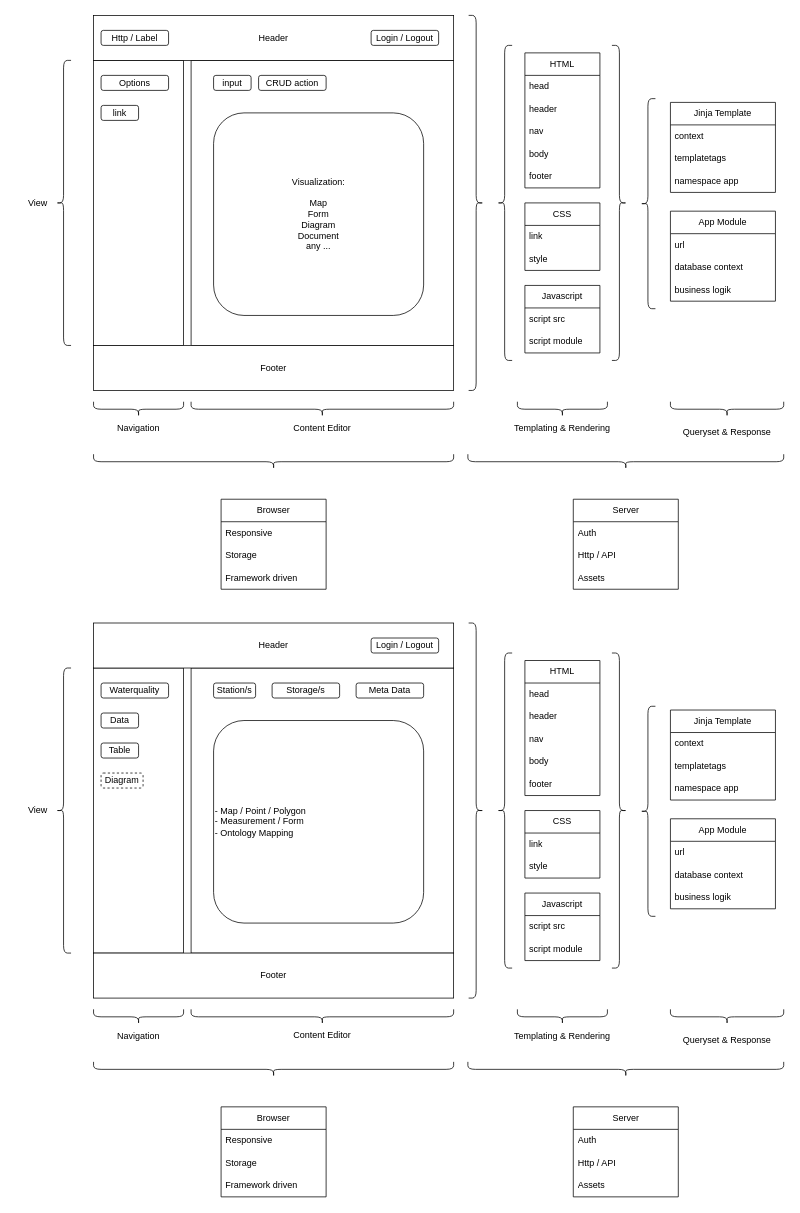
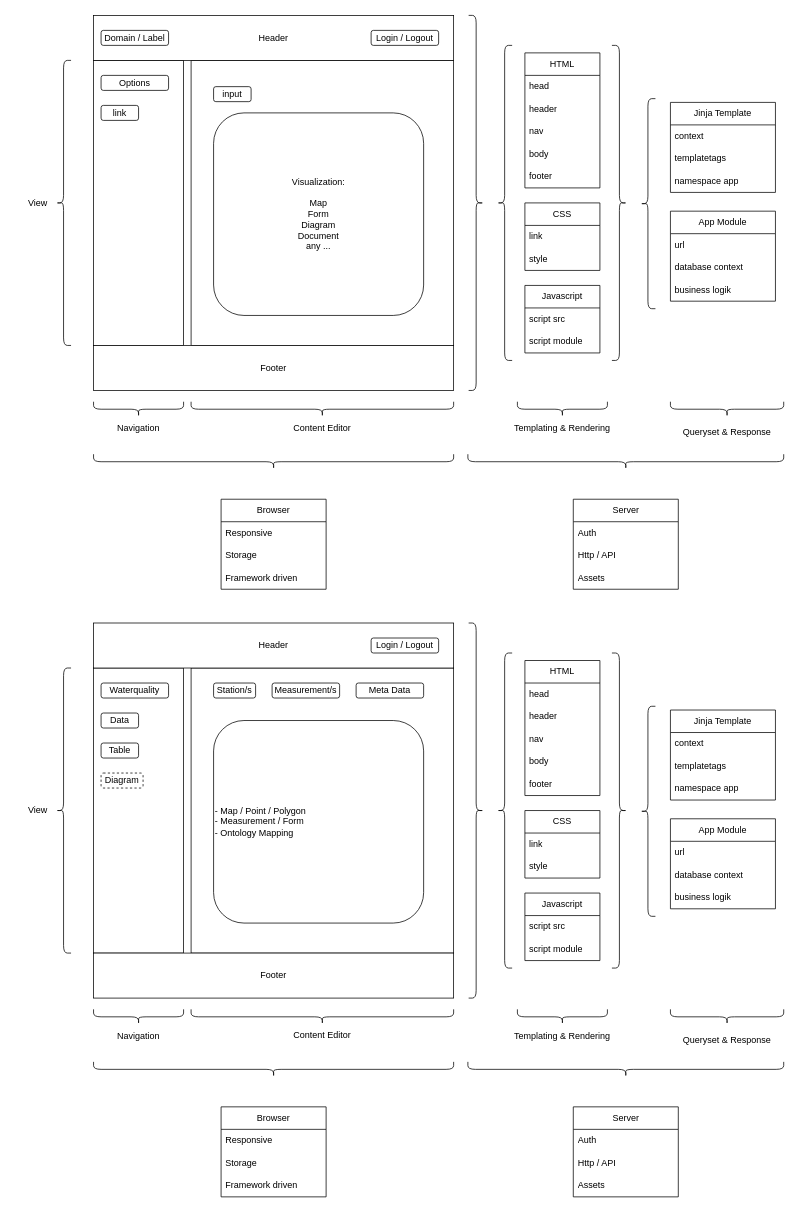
node "Http / Label": label "Http / Label" -> "Domain / Label"
node "input": moved (232, 83) -> (232, 94)
node "CRUD action": removed
node "Storage/s": label "Storage/s" -> "Measurement/s"
